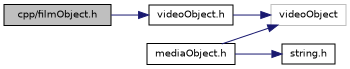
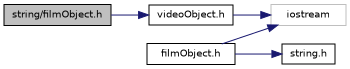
node "cpp/filmObject.h": label "cpp/filmObject.h" -> "string/filmObject.h"
node "videoObject": label "videoObject" -> "iostream"
node "mediaObject.h": label "mediaObject.h" -> "filmObject.h"
